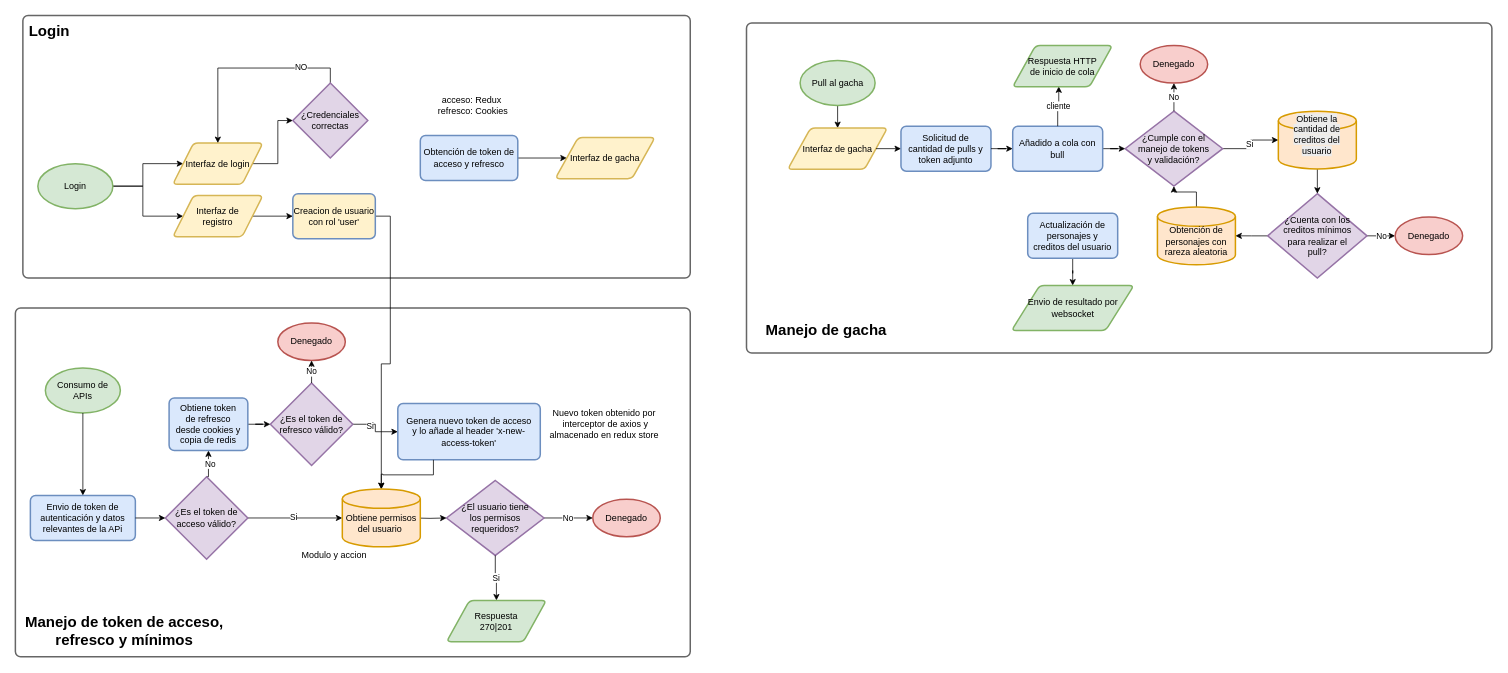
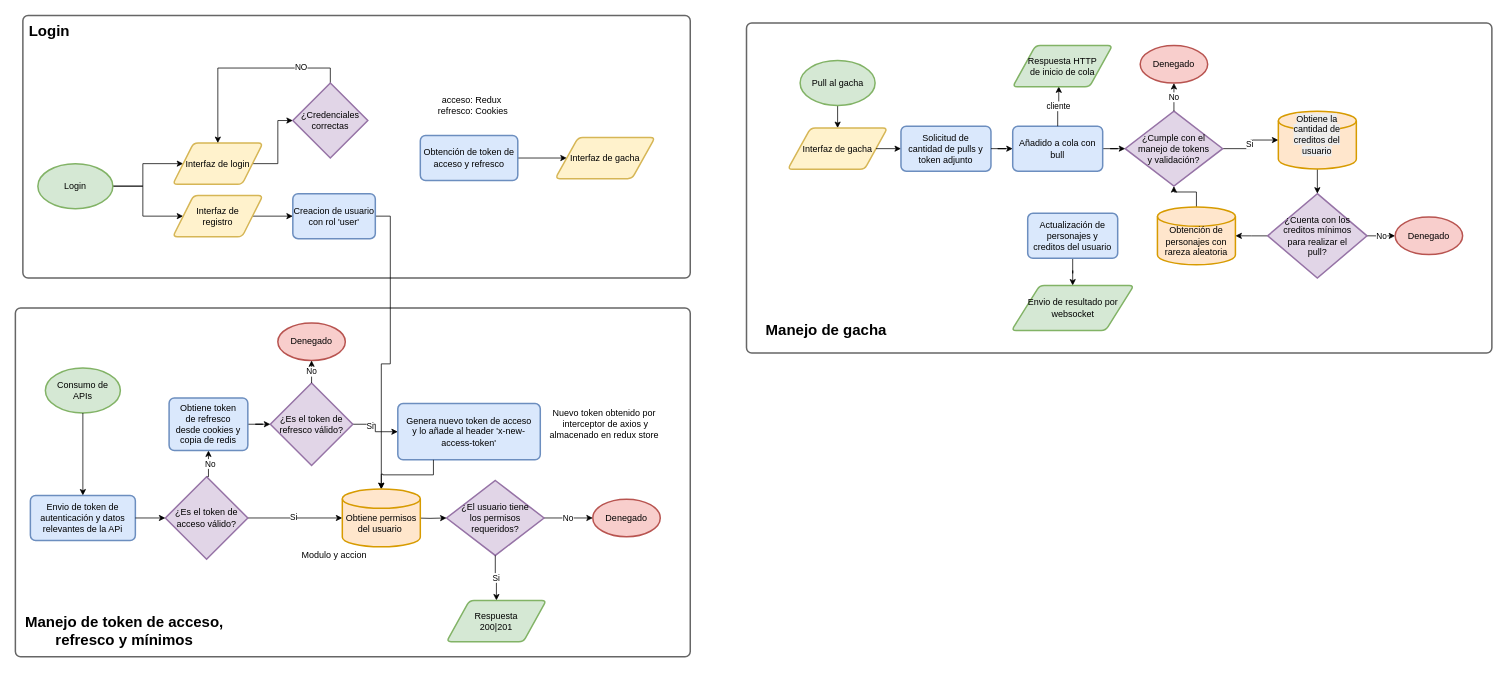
node "Creacion de usuario con rol 'user'": fillcolor #fff2cc -> #dae8fc
node "Respuesta 270|201": label "Respuesta 270|201" -> "Respuesta 200|201"
